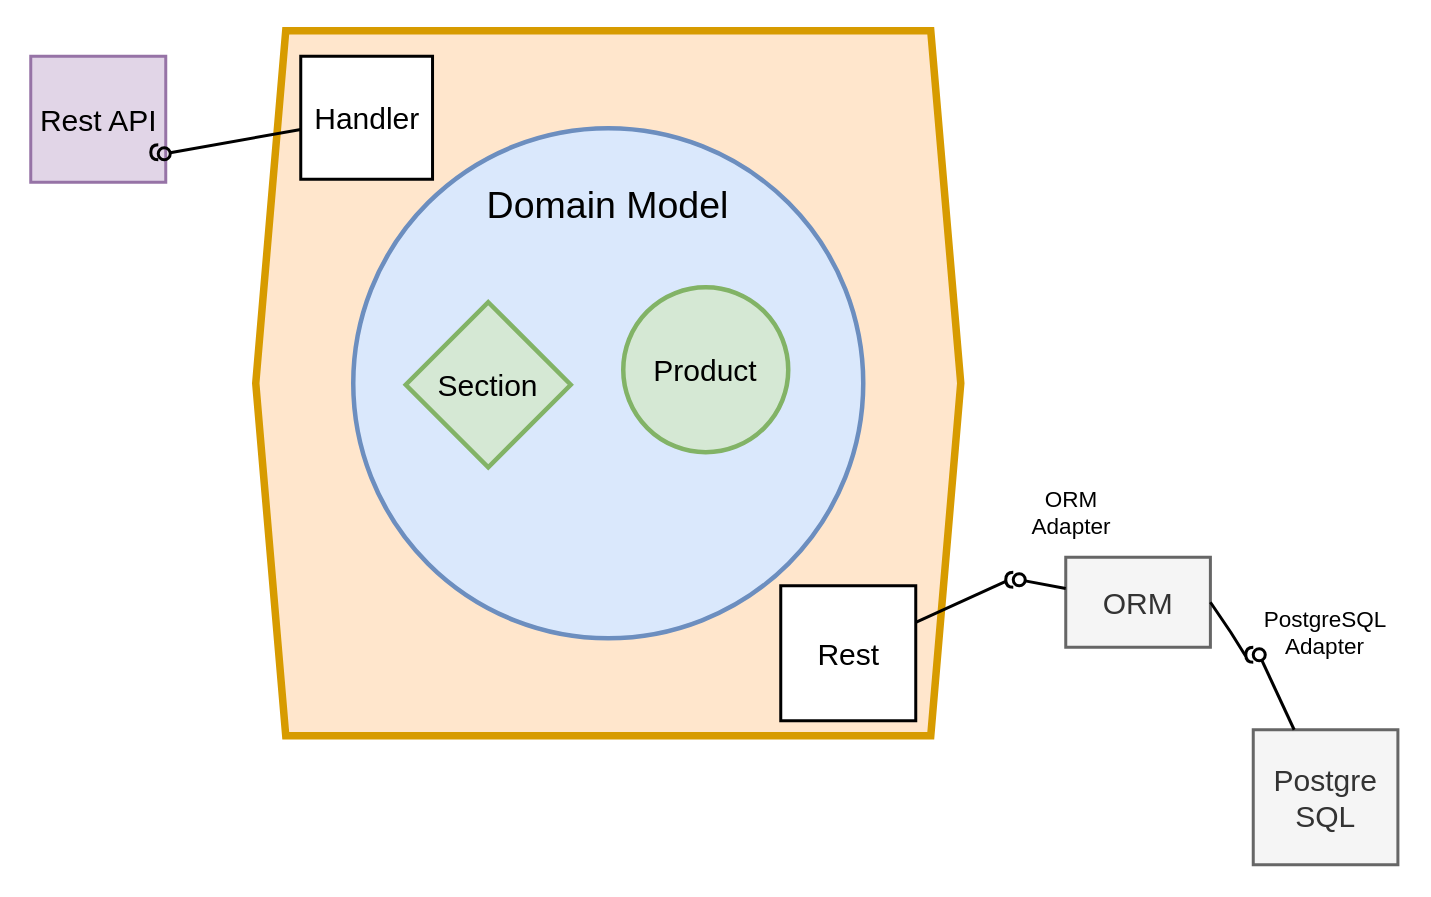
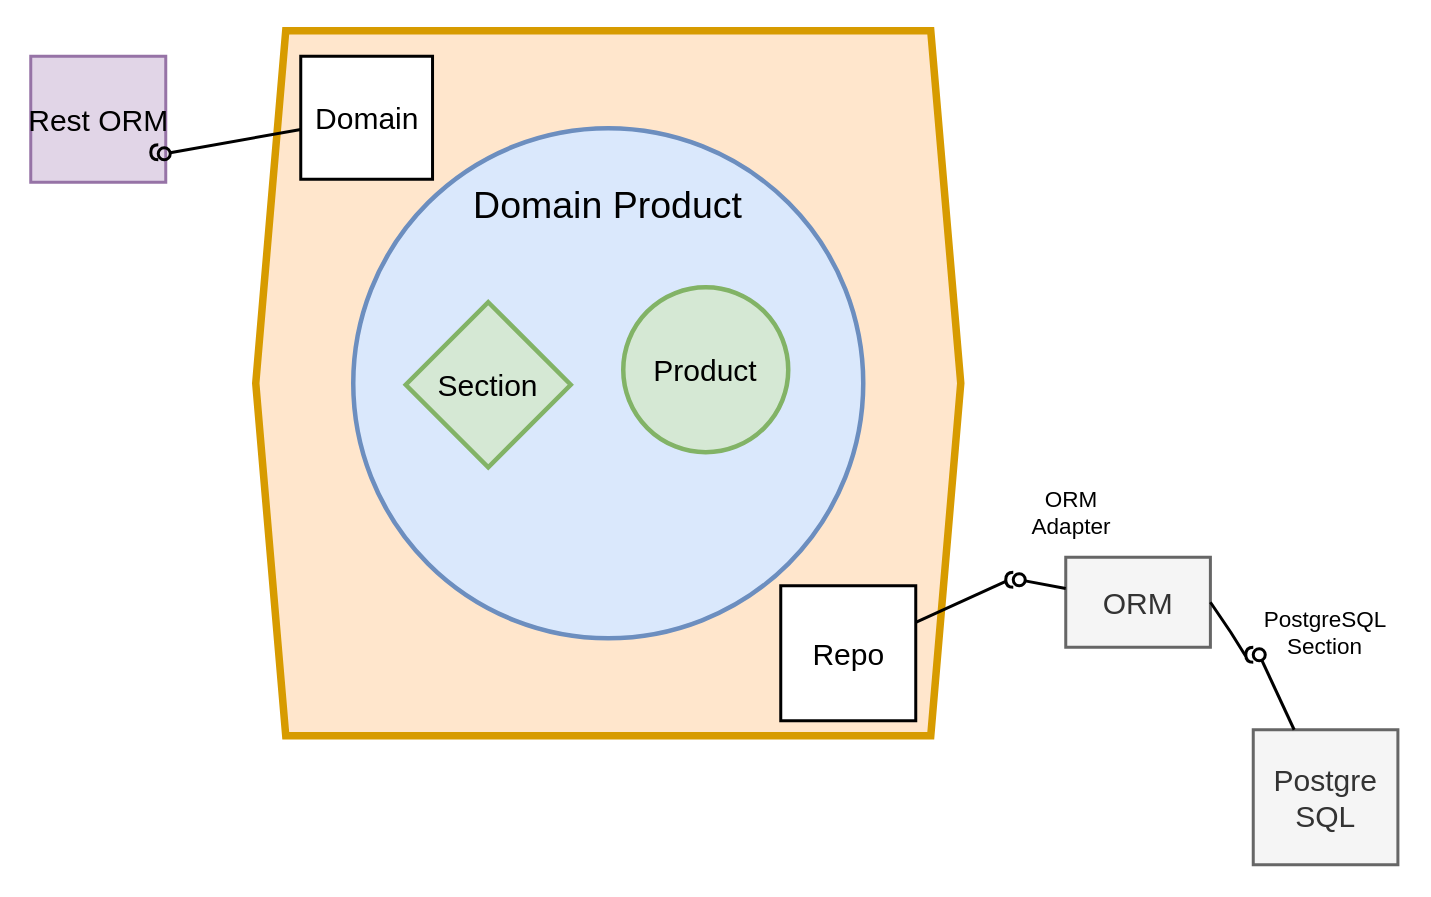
node "Handler": label "Handler" -> "Domain"
node "Rest API": label "Rest API" -> "Rest ORM"
node "Domain Model": label "Domain Model" -> "Domain Product"
node "PostgreSQL Adapter": label "PostgreSQL Adapter" -> "PostgreSQL Section"
node "Rest": label "Rest" -> "Repo"
